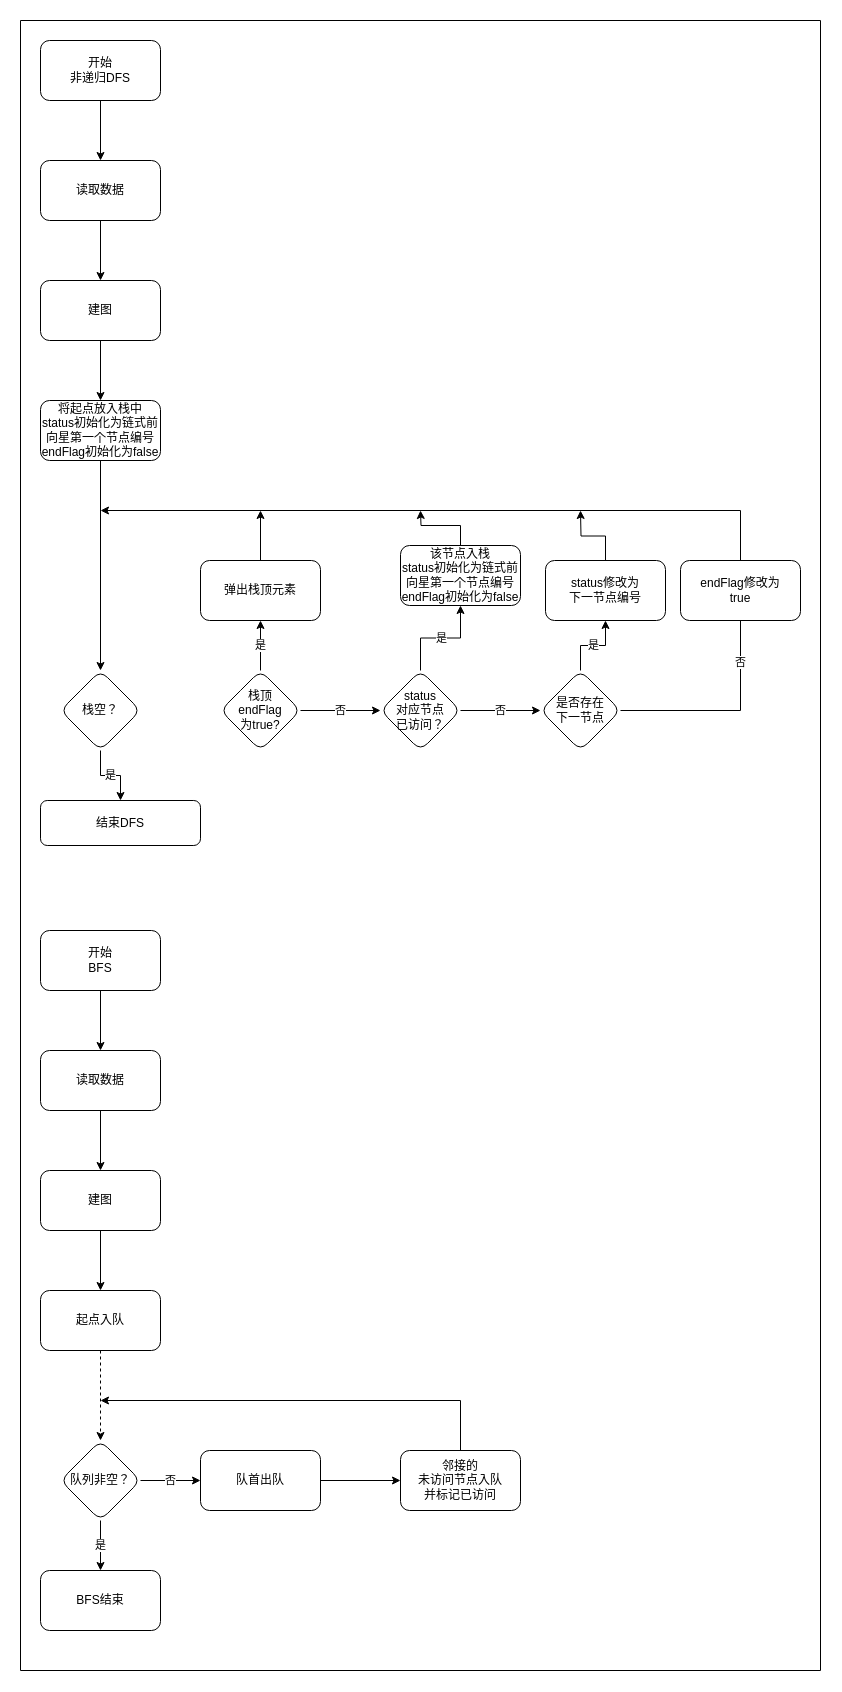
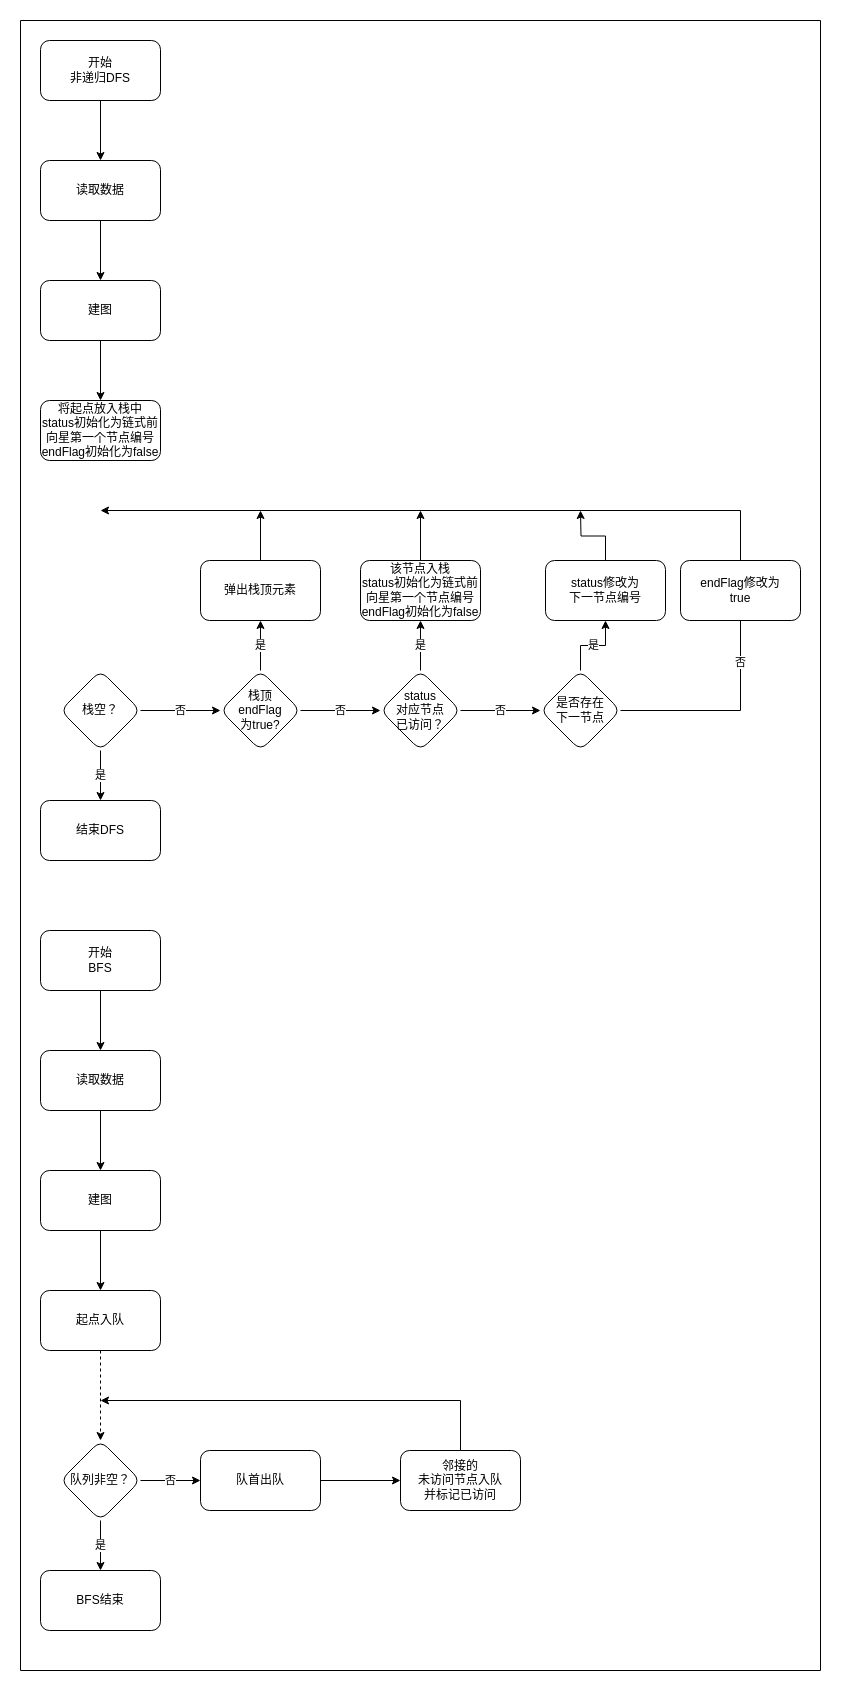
edge "将起点放入栈中 status初始化为链式前向星第一个节点编号 endFlag初始化为false" -> "栈空？": removed
node "该节点入栈 status初始化为链式前向星第一个节点编号 endFlag初始化为false": moved (461, 576) -> (421, 591)
edge "栈空？" -> "栈顶 endFlag 为true?": added, label "否"
node "结束DFS": size 160x45 -> 120x60
